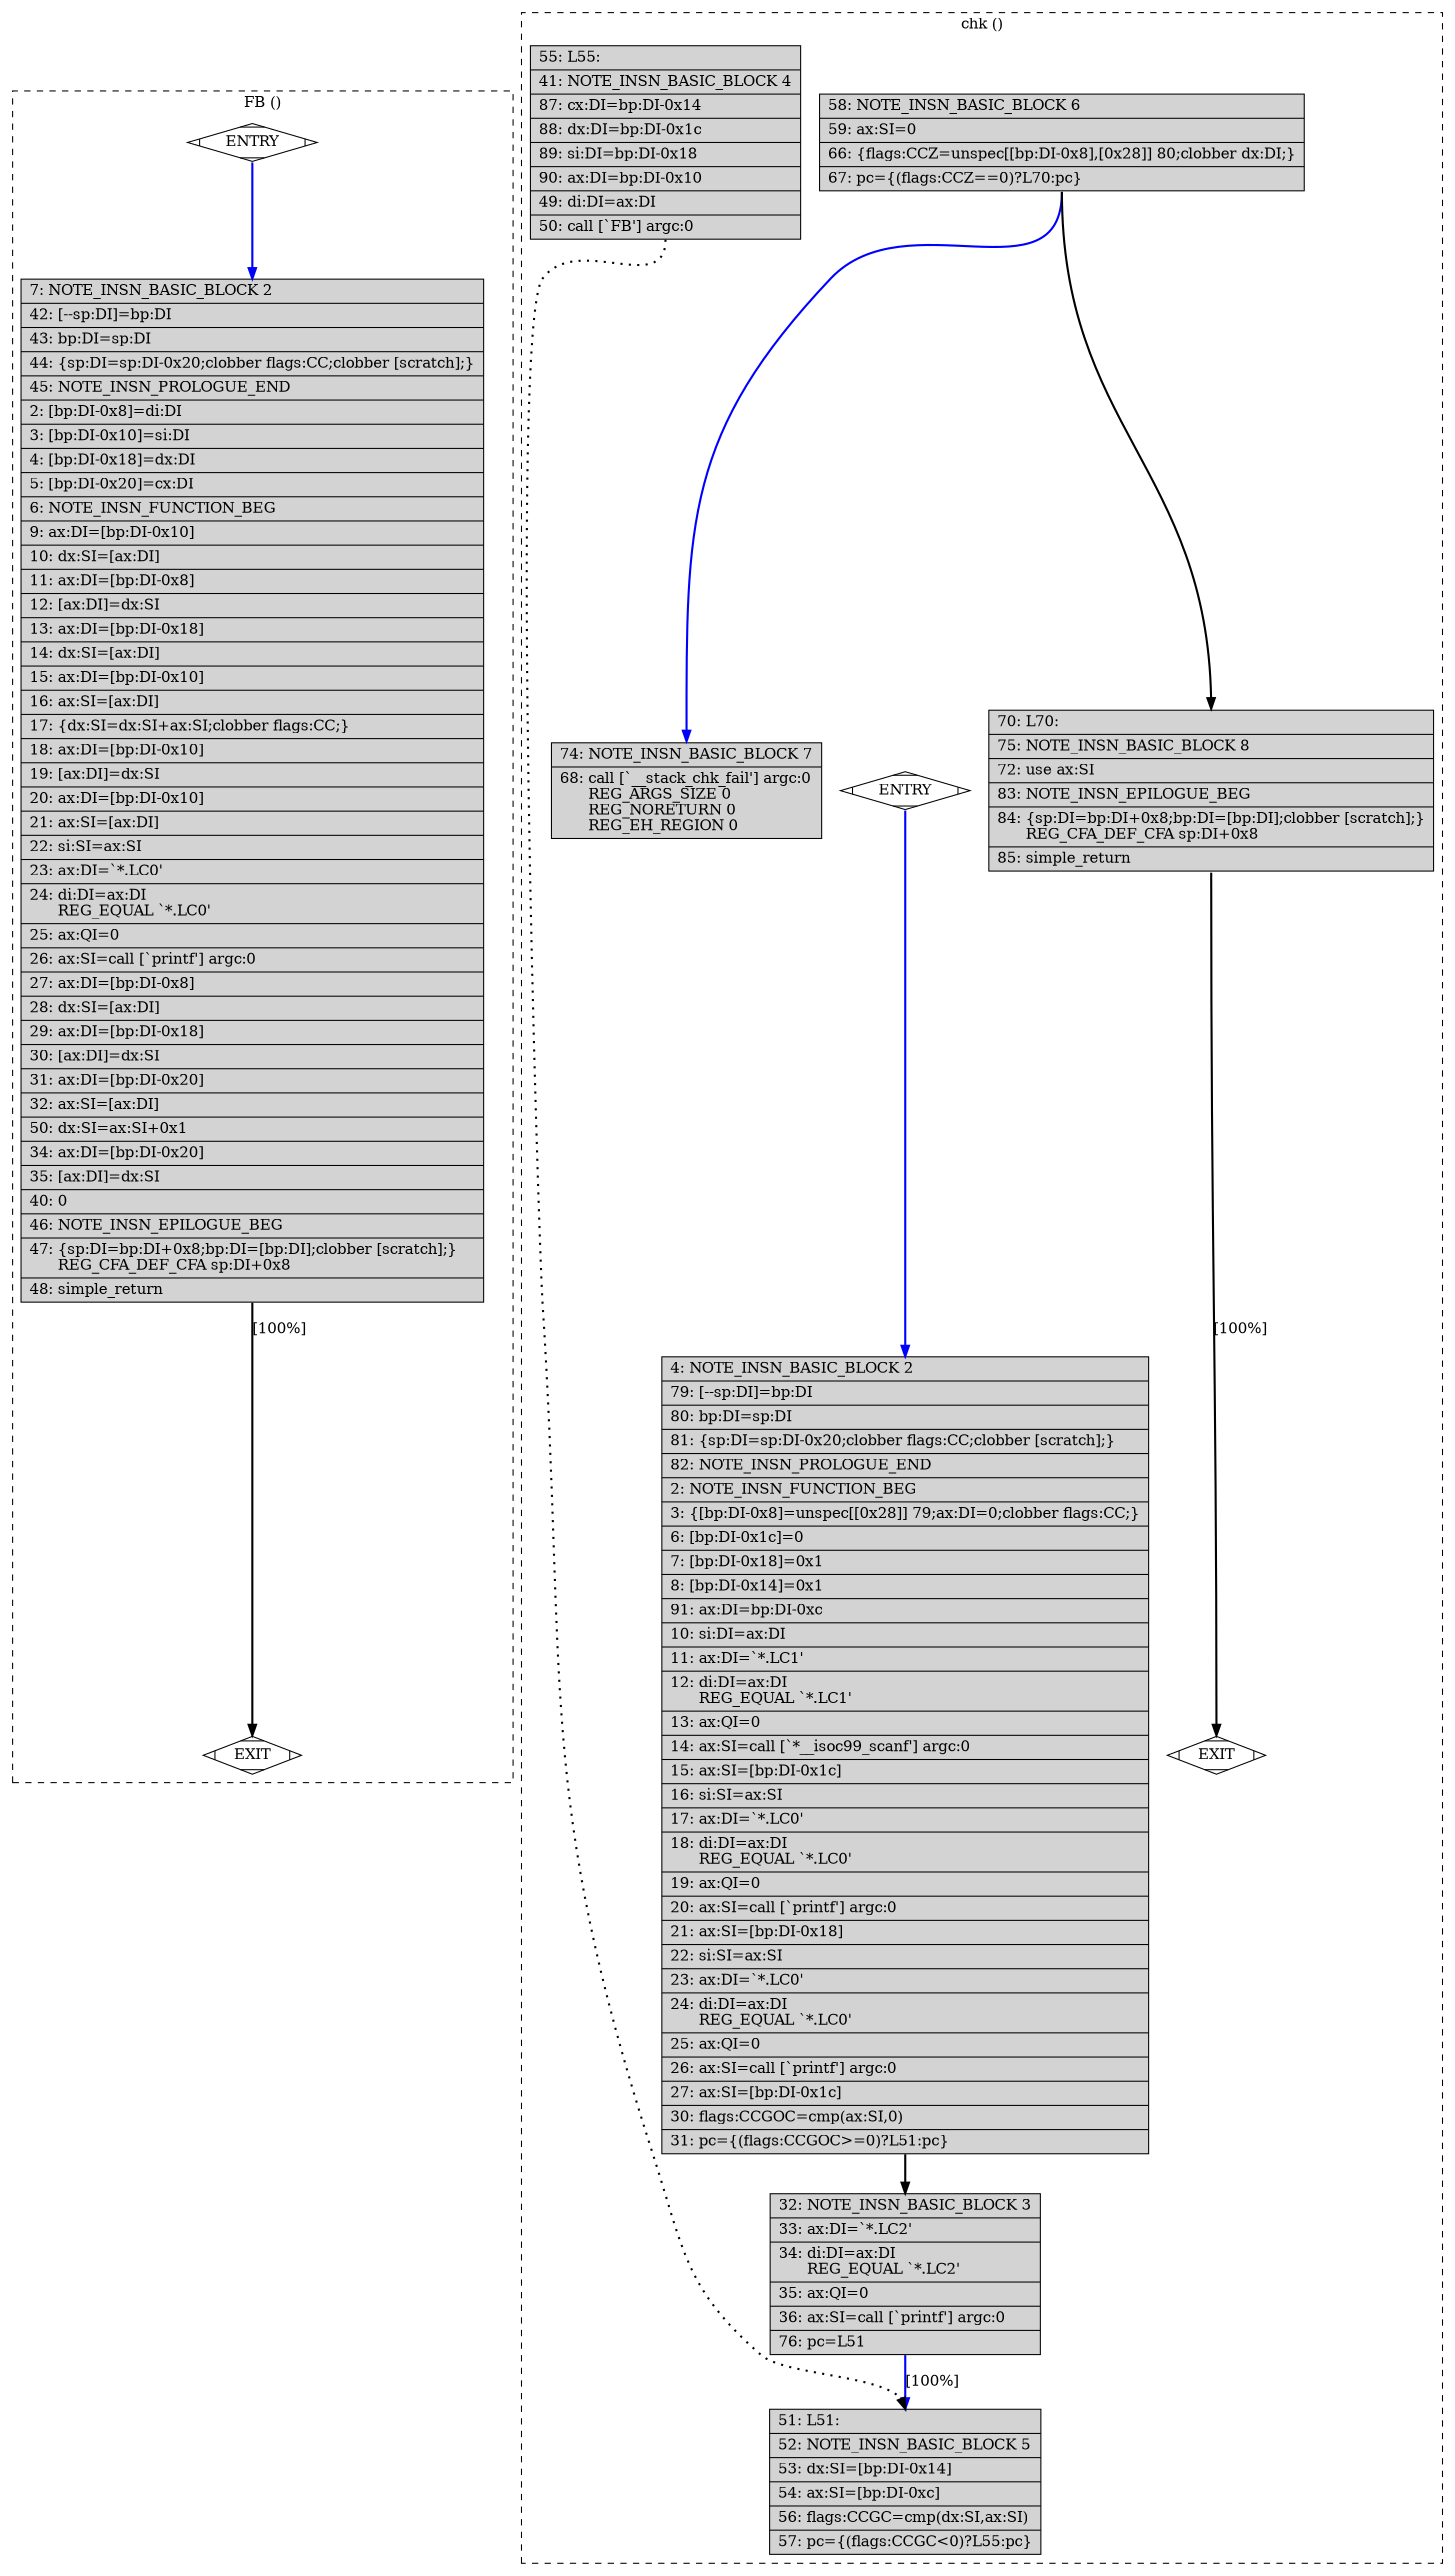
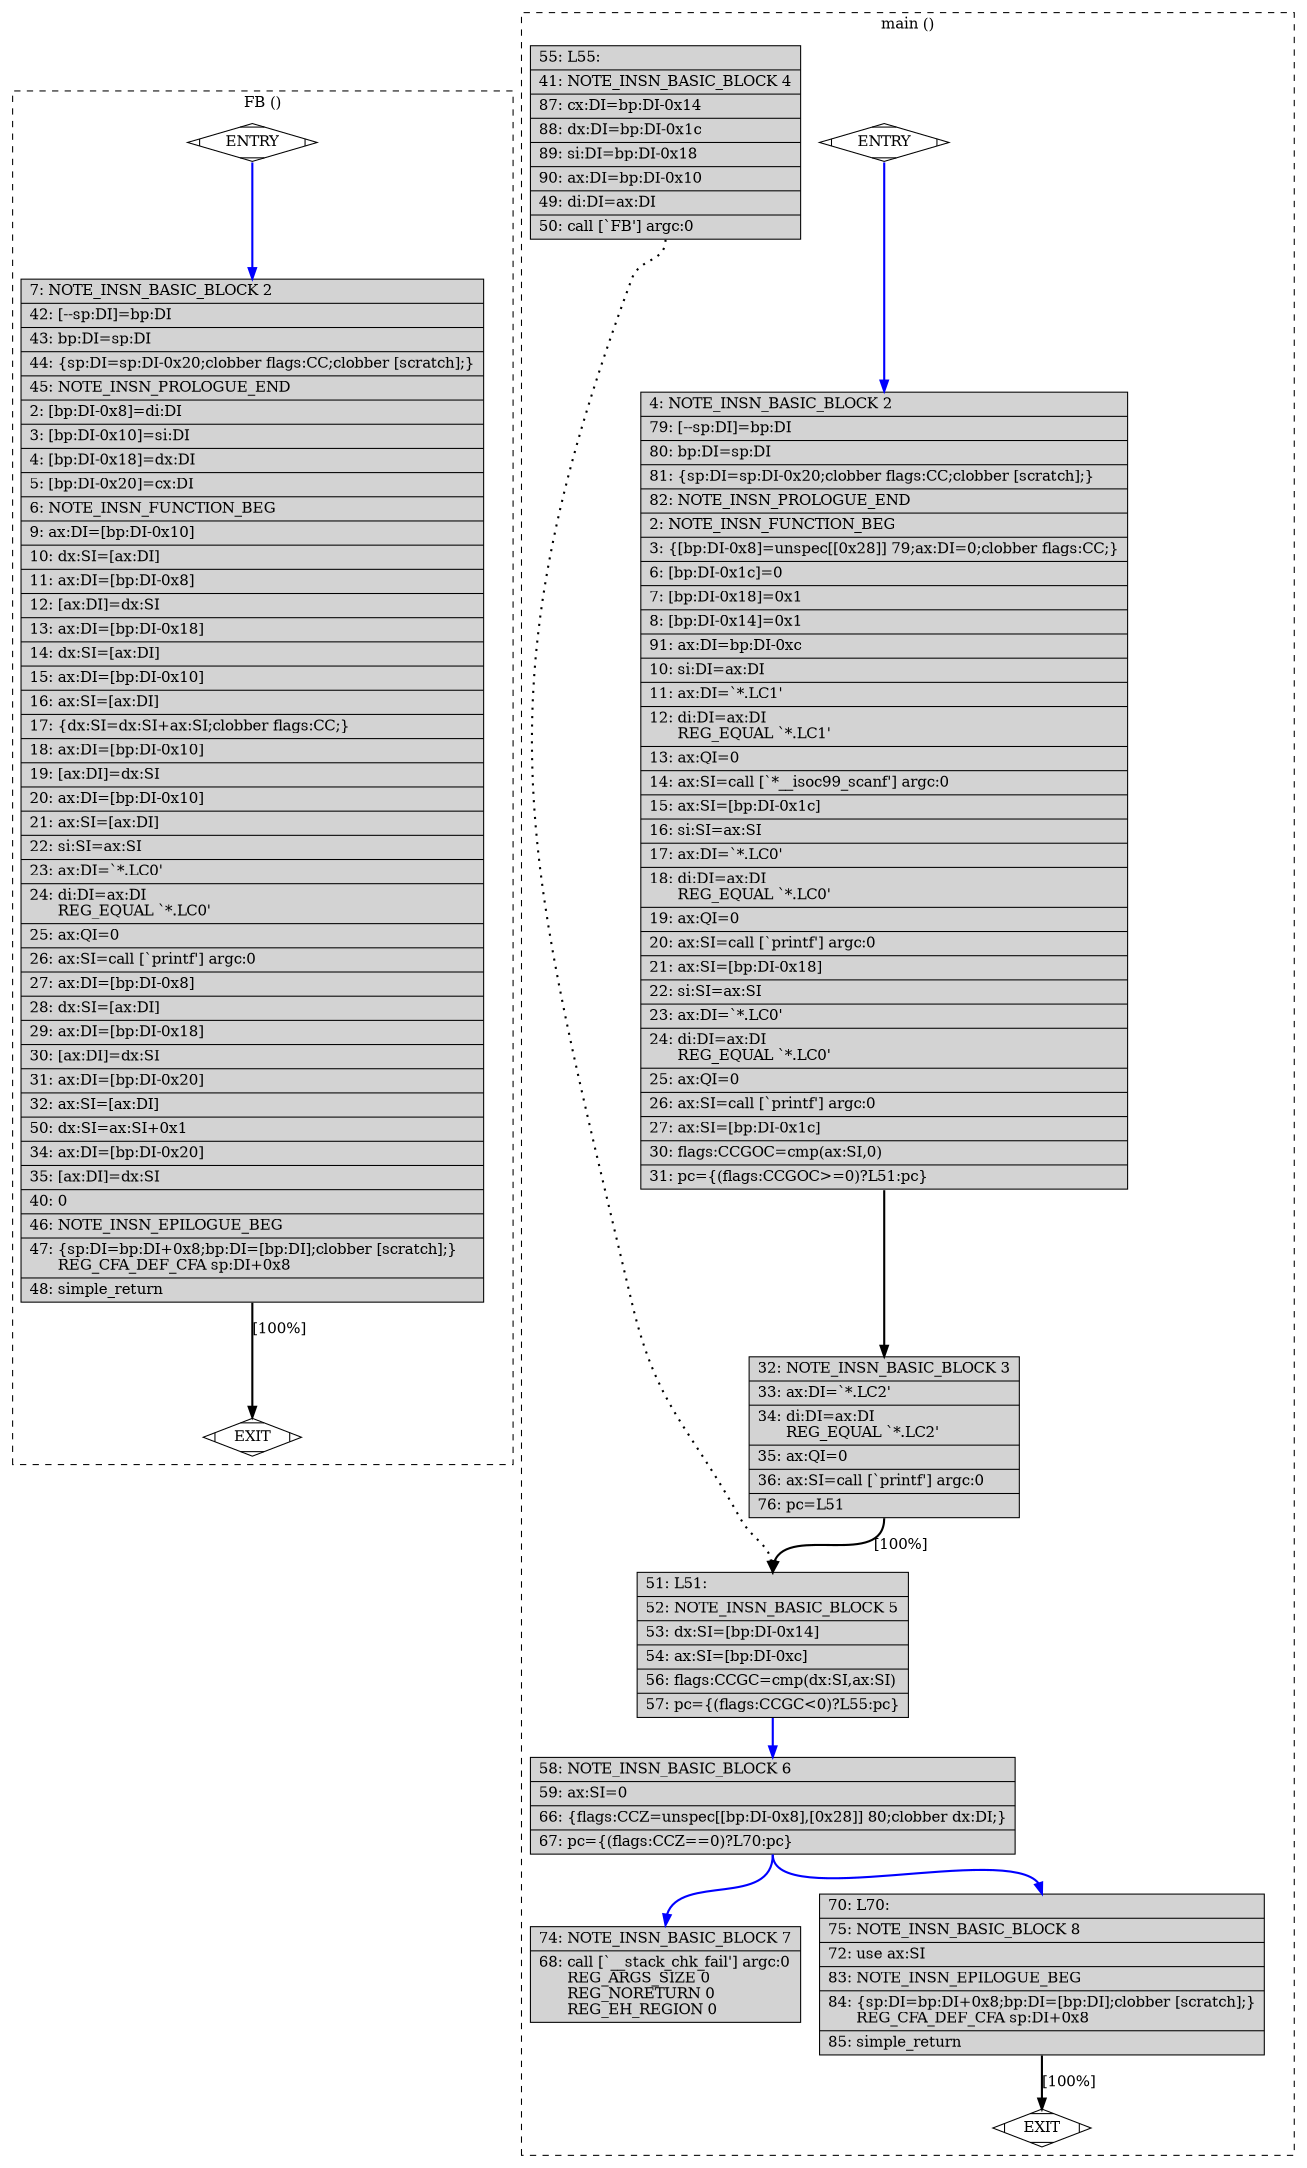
cluster "chk ()": label "chk ()" -> "main ()"
edge "58: NOTE_INSN_BASIC_BLOCK 6" -> "70: L70:": color black -> blue
edge "51: L51:" -> "58: NOTE_INSN_BASIC_BLOCK 6": added
edge "32: NOTE_INSN_BASIC_BLOCK 3" -> "51: L51:": color blue -> black
